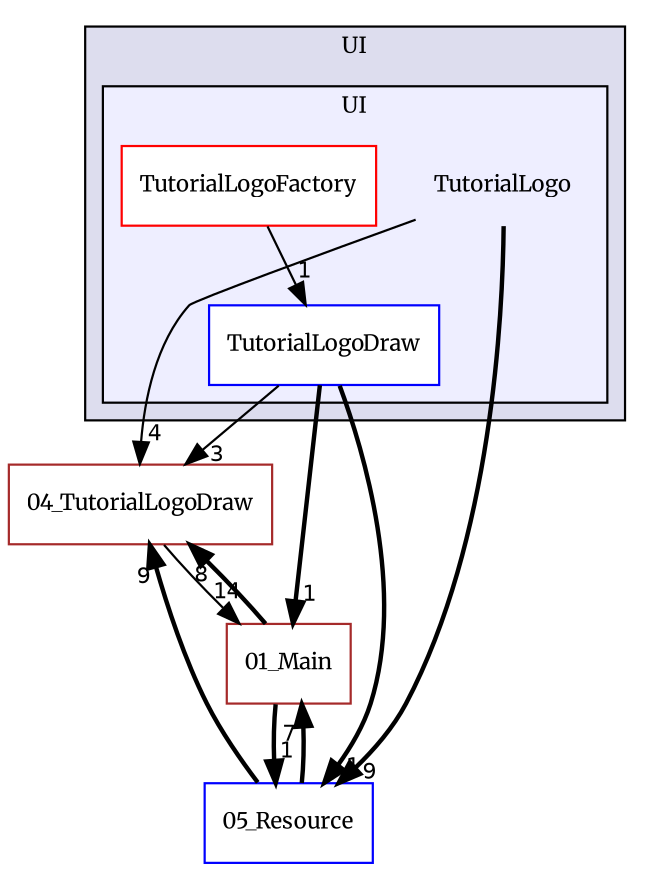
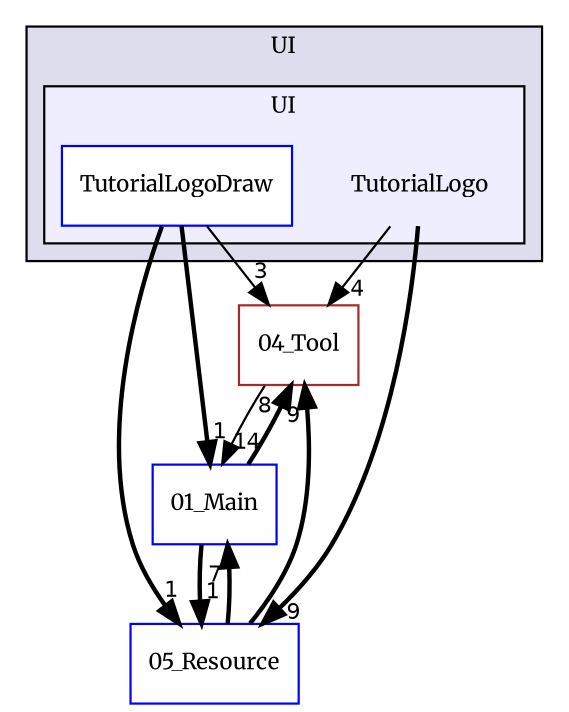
node "TutorialLogoFactory": removed
node "04_TutorialLogoDraw": label "04_TutorialLogoDraw" -> "04_Tool"
node "01_Main": color brown -> blue
